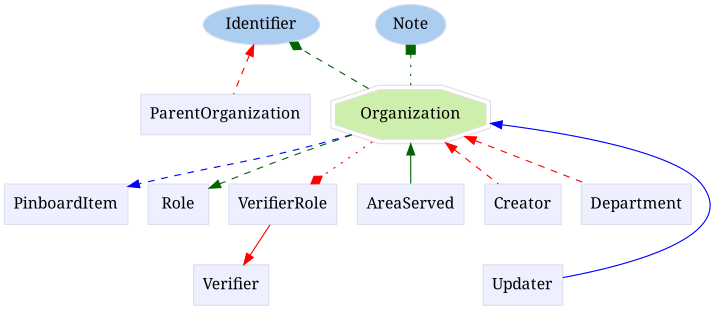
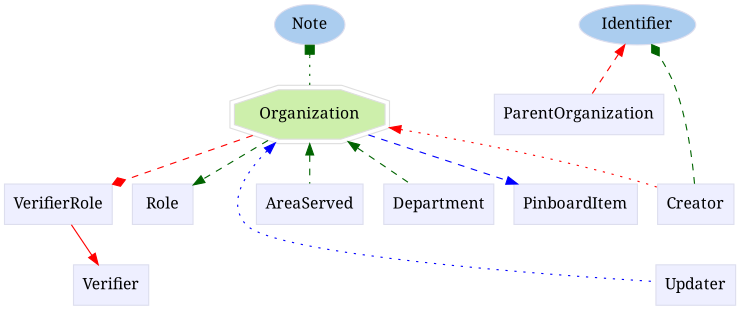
edge "Organization" -> "Identifier": now "Creator" -> "Identifier"
edge "Organization" -> "VerifierRole": style dotted -> dashed
edge "Department" -> "Organization": color red -> darkgreen
edge "Creator" -> "Organization": style dashed -> dotted
edge "AreaServed" -> "Organization": style solid -> dashed
edge "Updater" -> "Organization": style solid -> dotted
